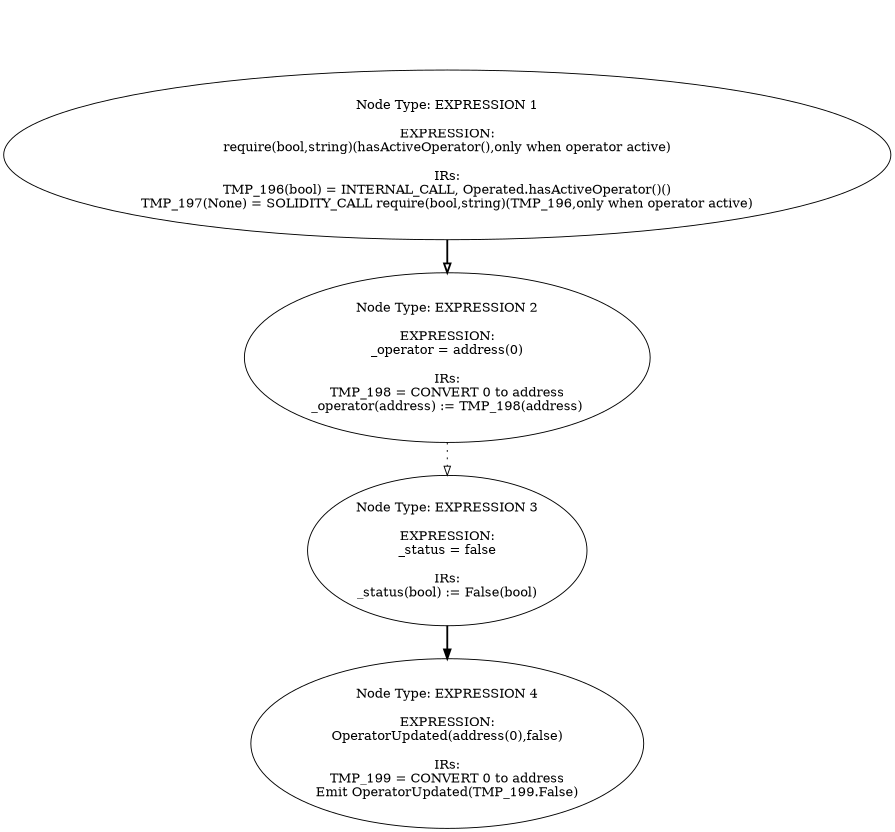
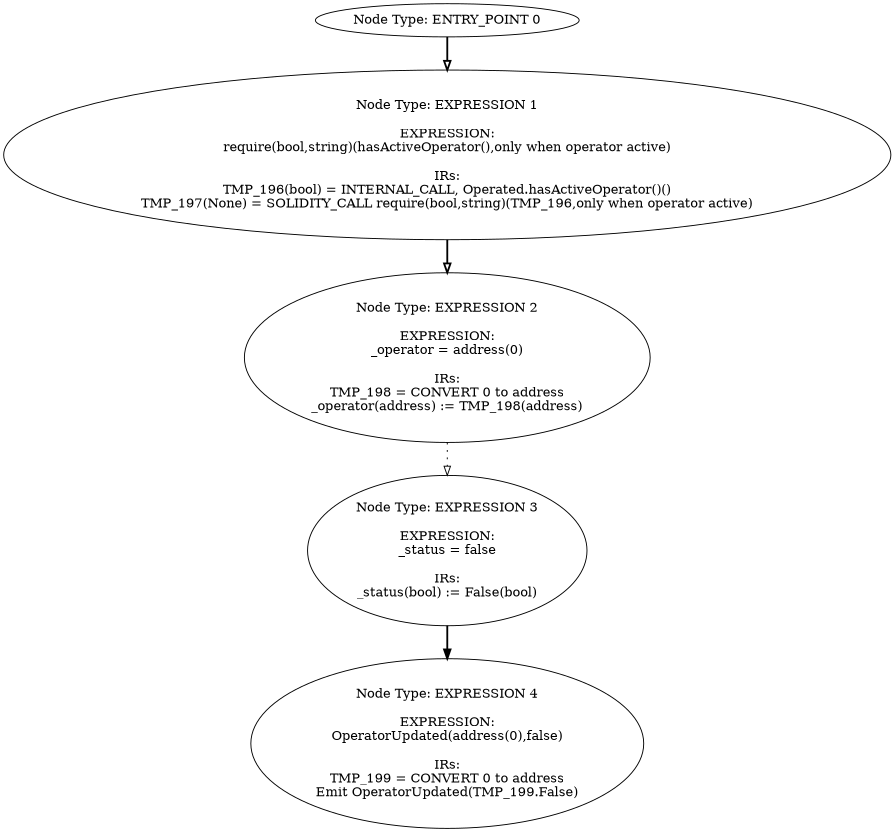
node "Node Type: ENTRY_POINT 0": added
